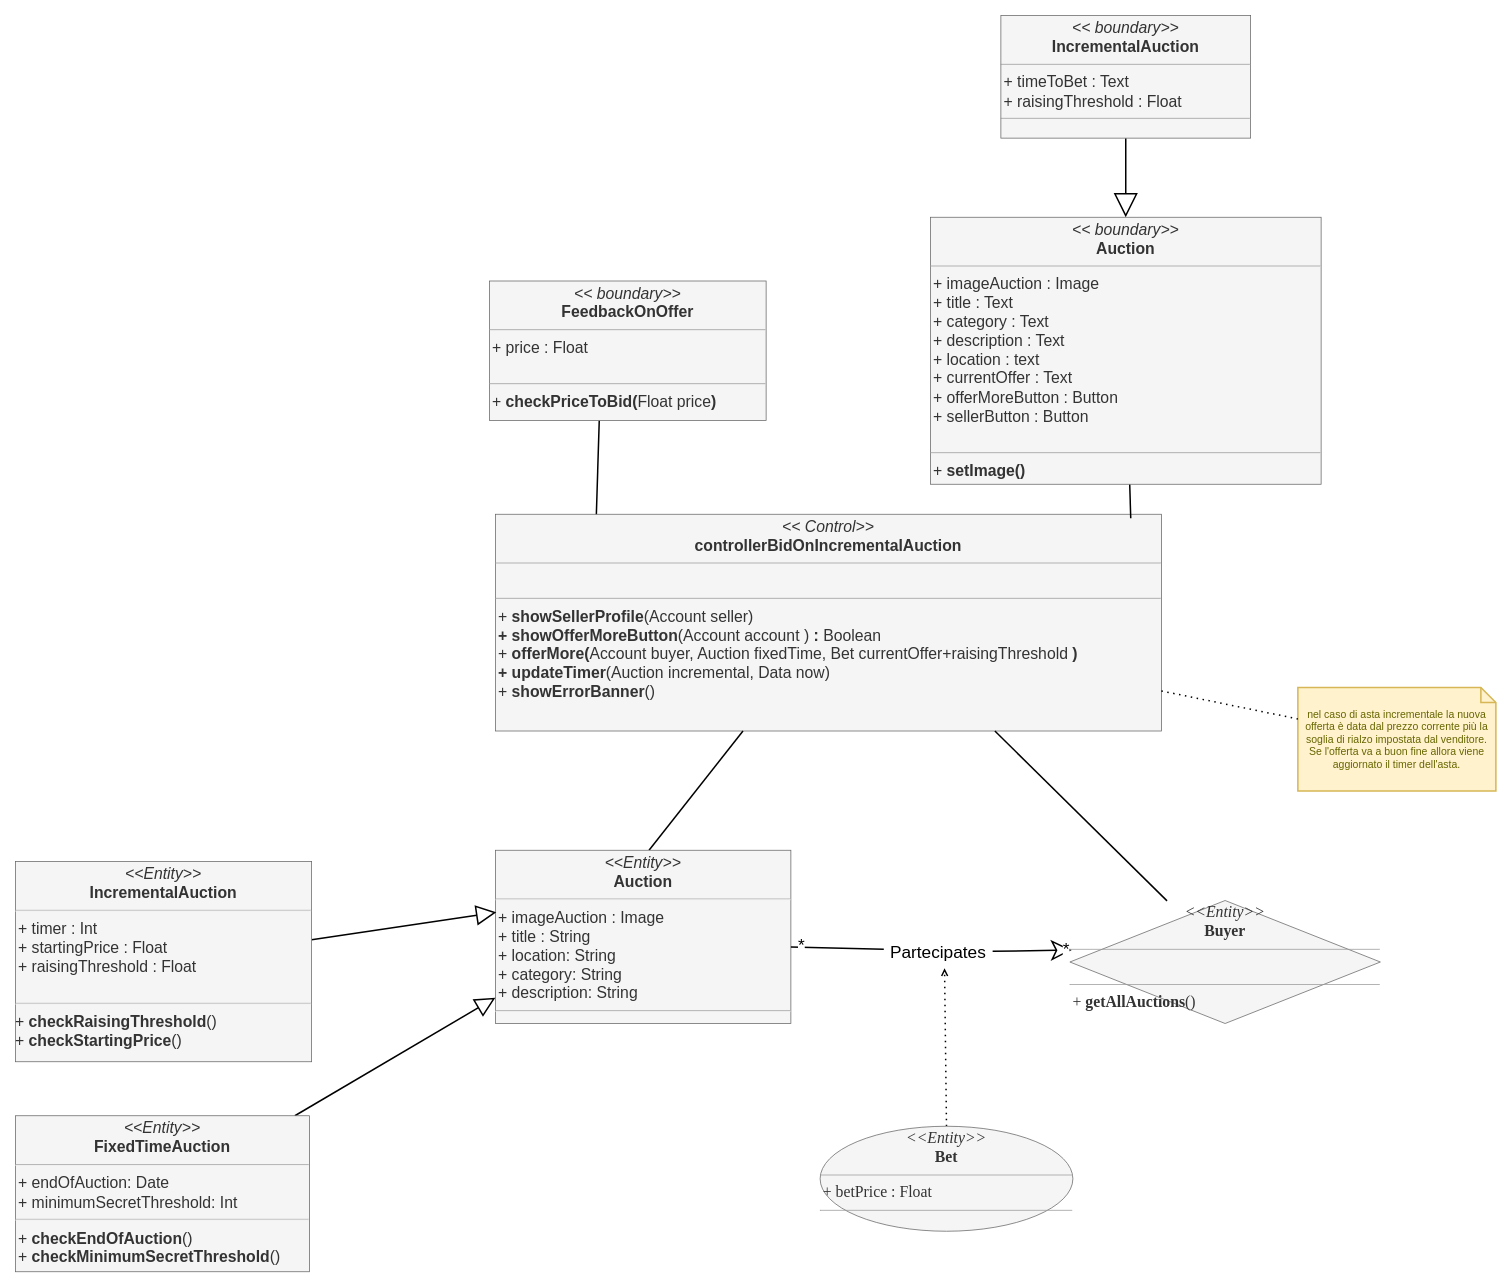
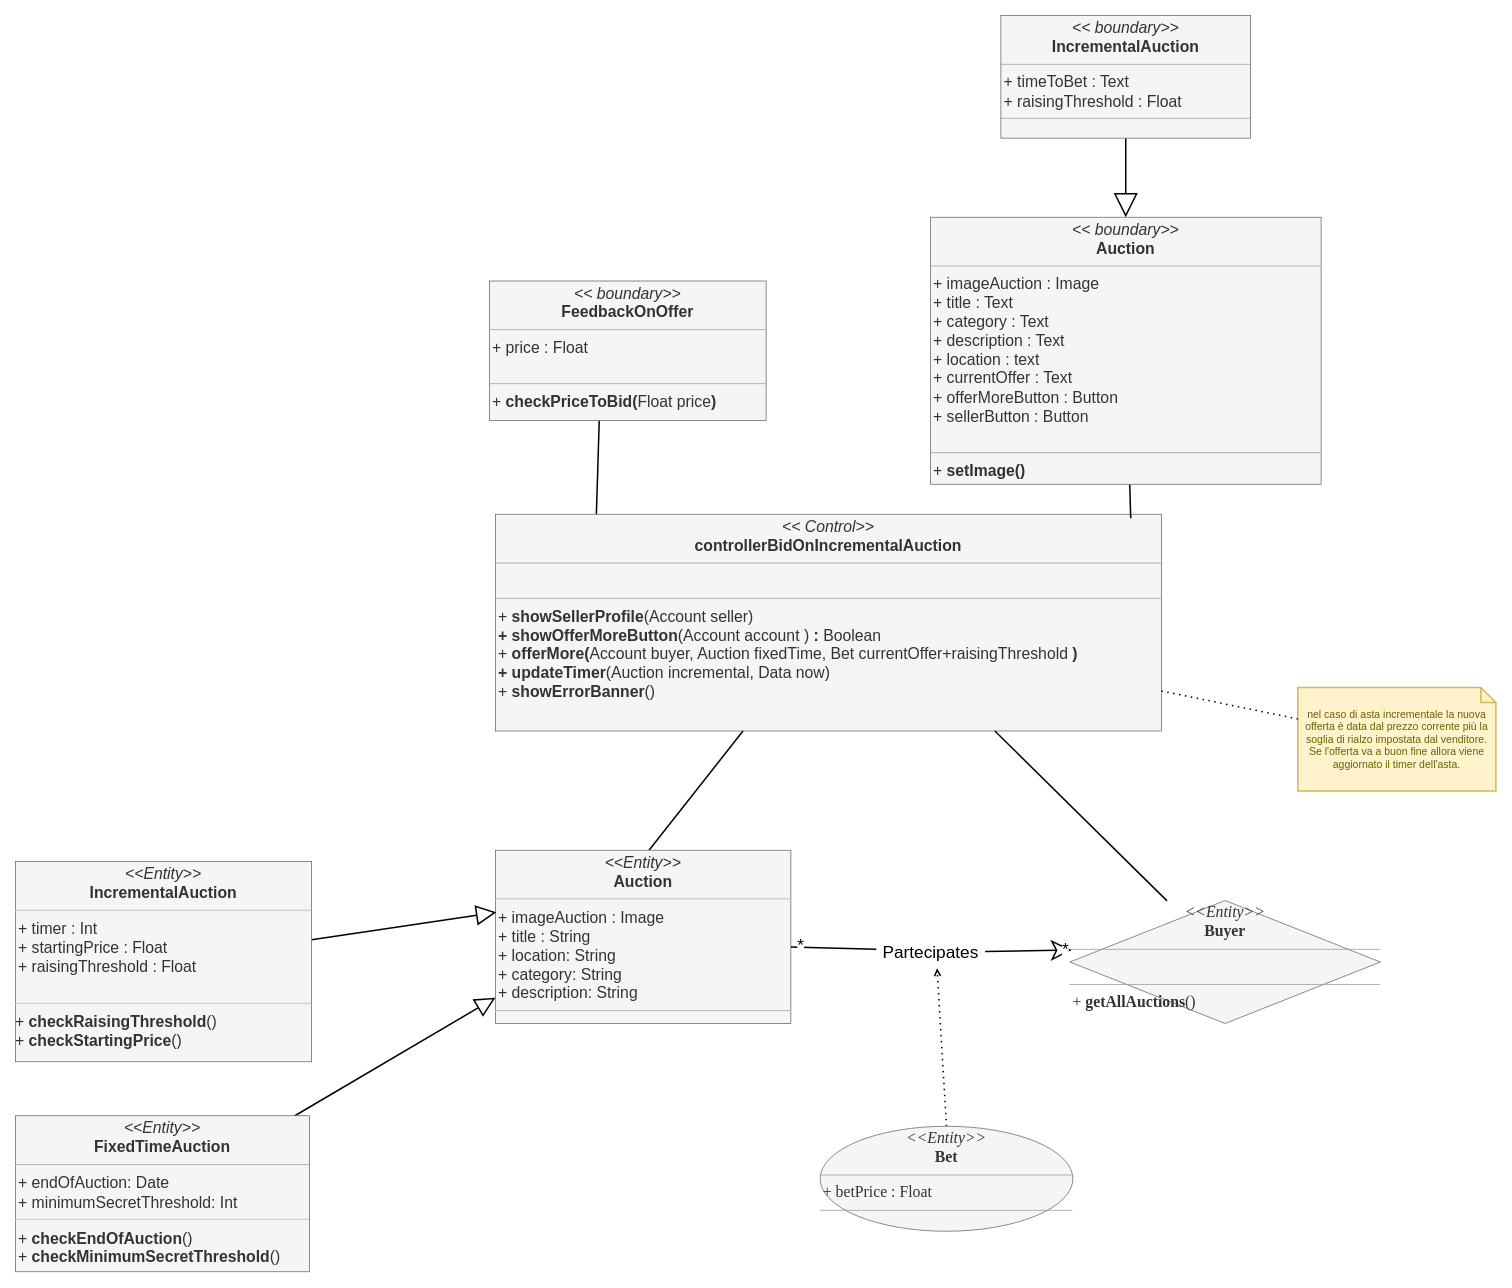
node "Partecipates": moved (938, 952) -> (930, 952)
